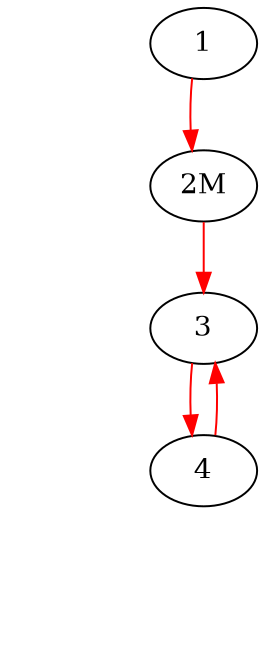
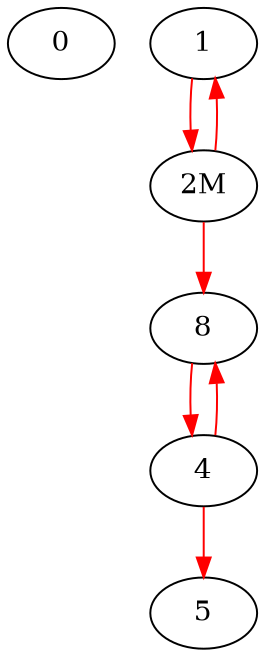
node "0": added
edge "2M" -> "1": added
node "3": label "3" -> "8"
node "5": added
